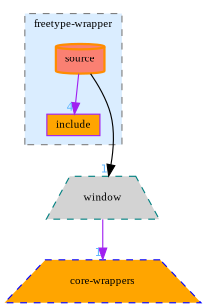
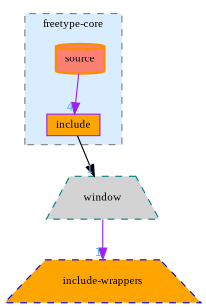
cluster "freetype-wrapper": label "freetype-wrapper" -> "freetype-core"
edge "source" -> "window": now "include" -> "window"
node "core-wrappers": label "core-wrappers" -> "include-wrappers"
